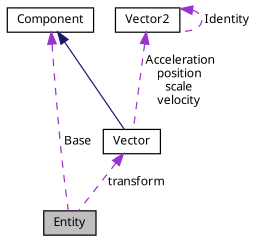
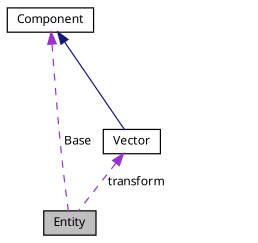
node "Vector2": removed
